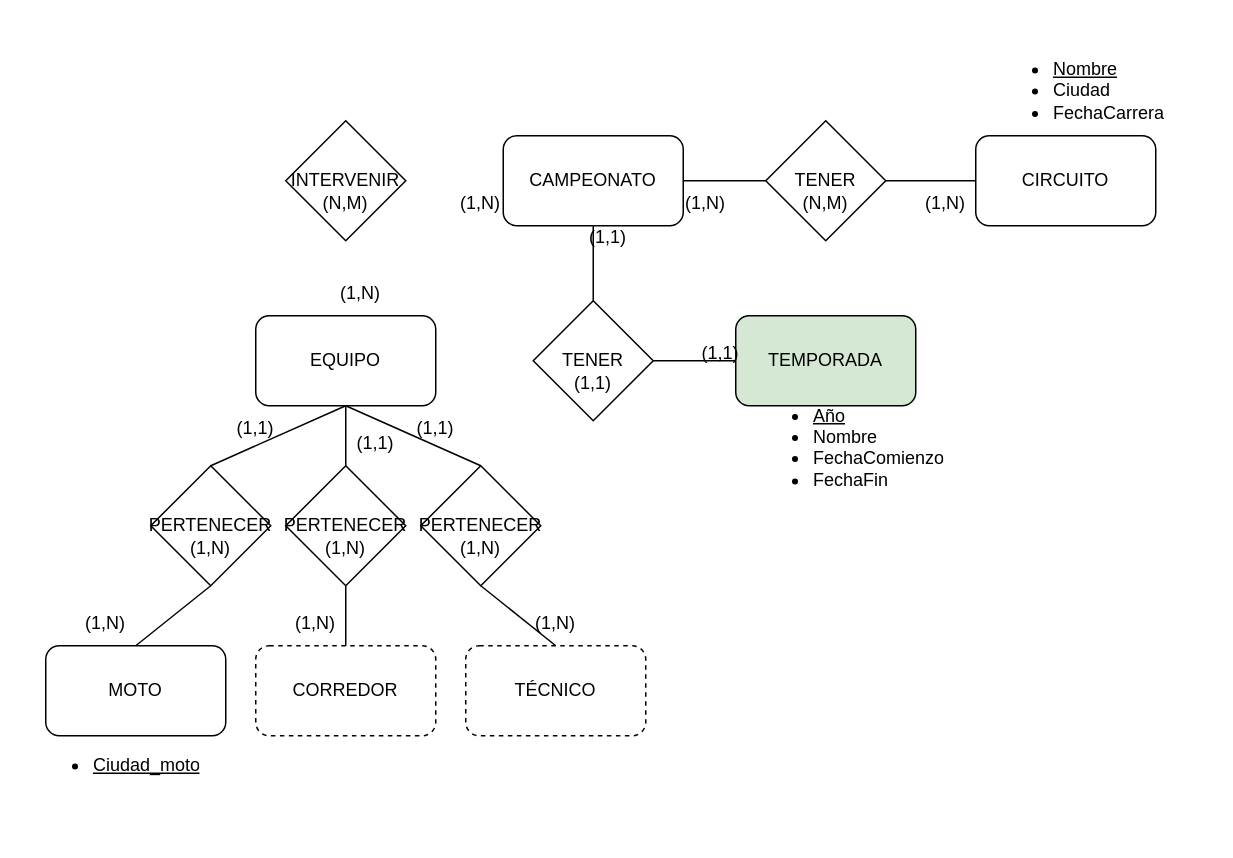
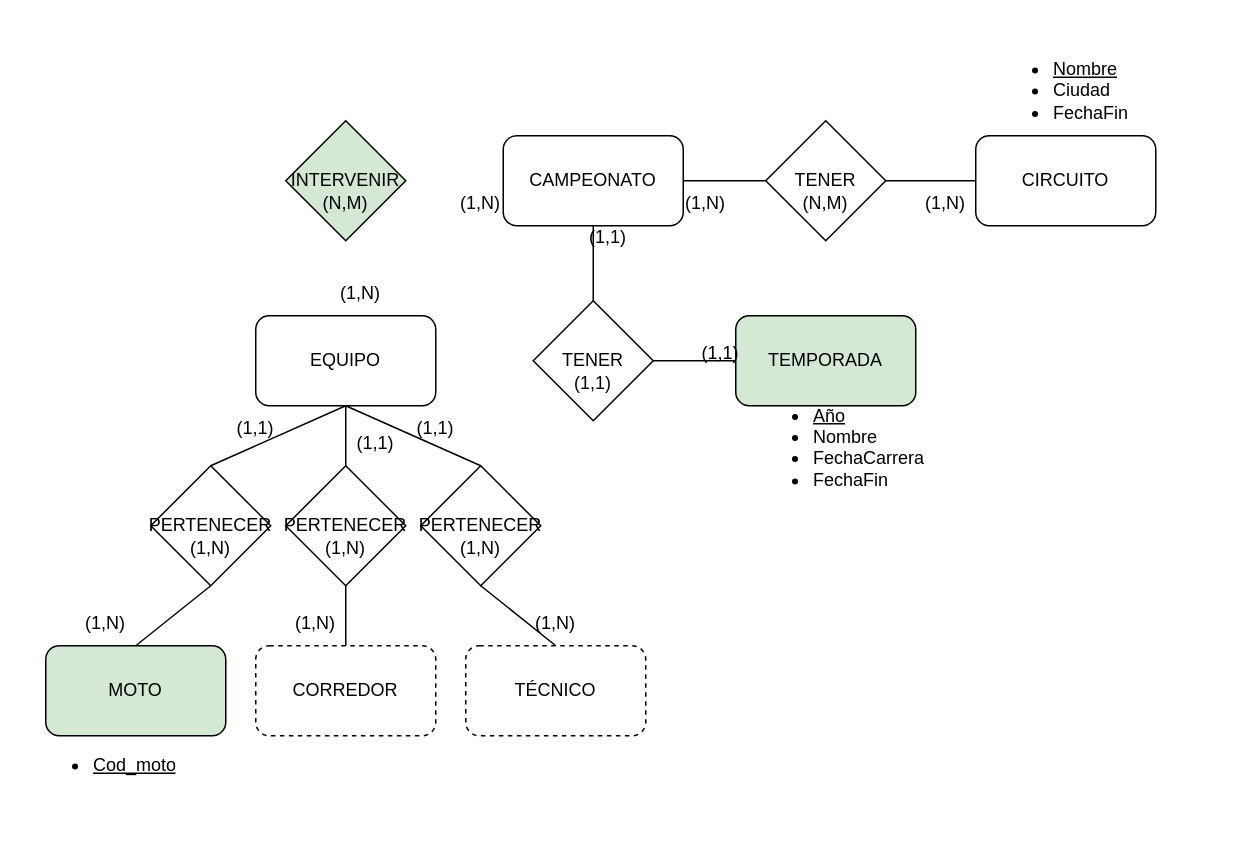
node "Nombre Ciudad FechaCarrera": label "Nombre Ciudad FechaCarrera" -> "Nombre Ciudad FechaFin"
node "INTERVENIR": fillcolor #ffffff -> #d5e8d4
node "Año Nombre FechaComienzo FechaFin": label "Año Nombre FechaComienzo FechaFin" -> "Año Nombre FechaCarrera FechaFin"
node "MOTO": fillcolor #ffffff -> #d5e8d4
node "Ciudad_moto": label "Ciudad_moto" -> "Cod_moto"
